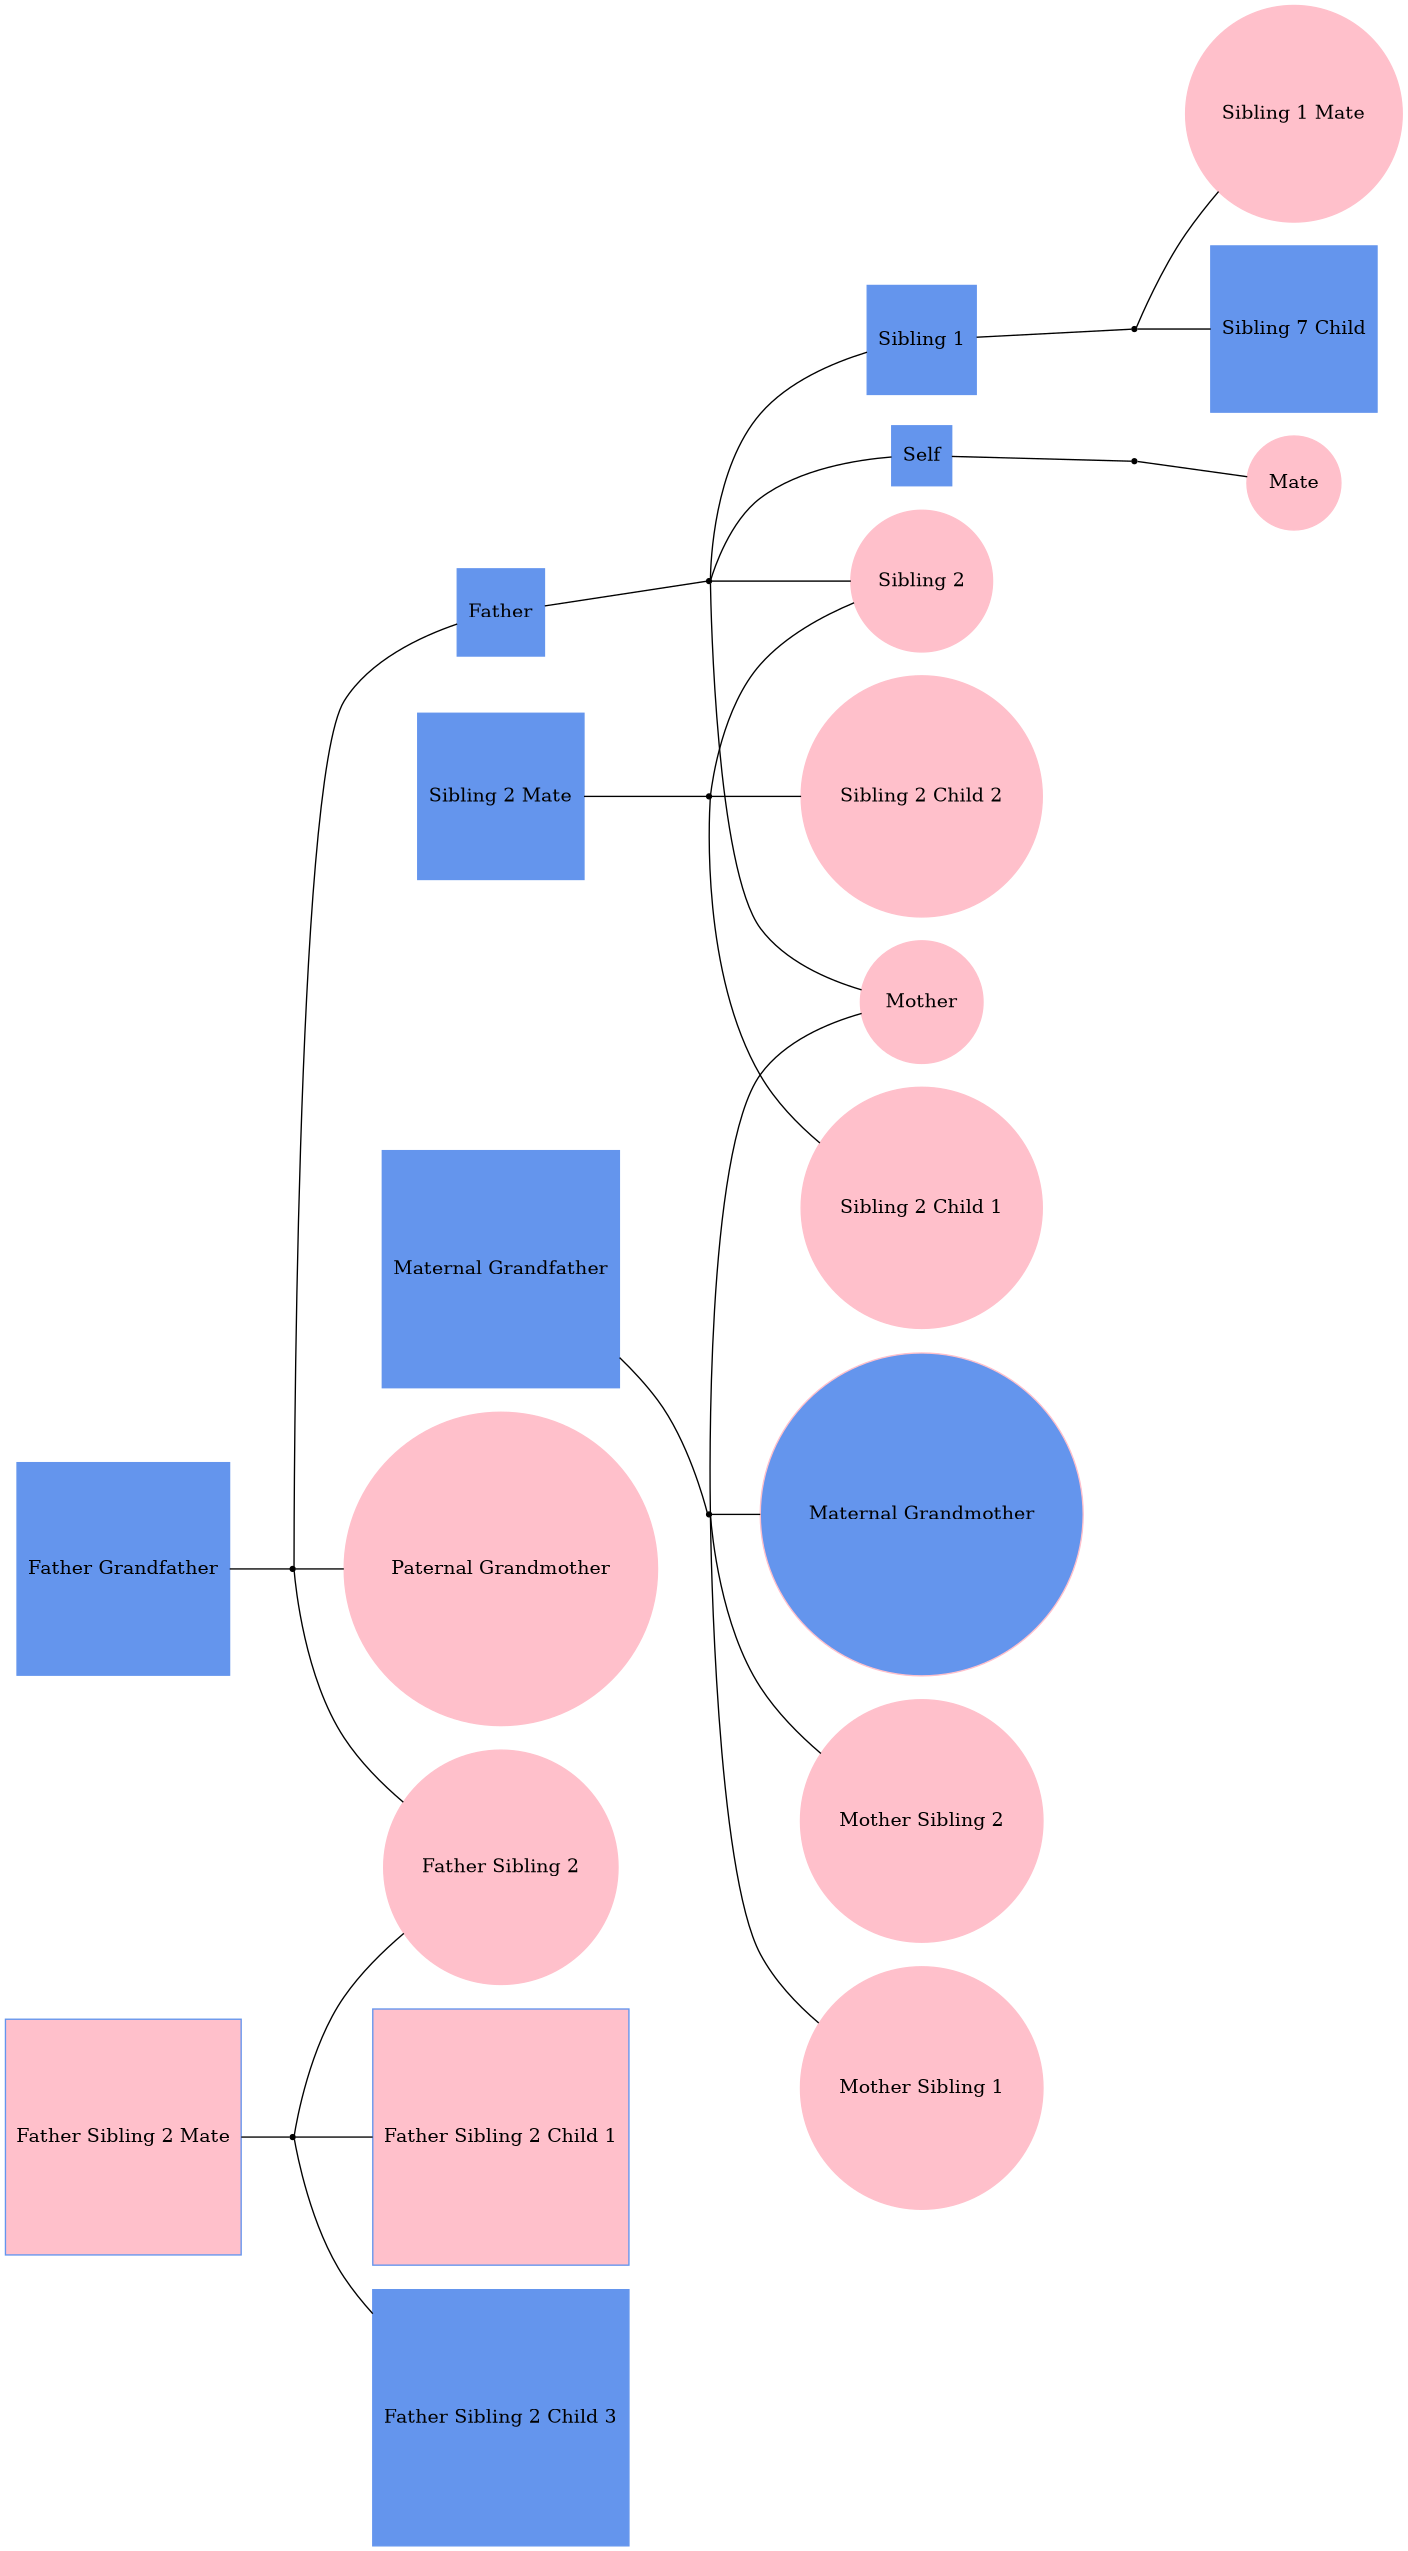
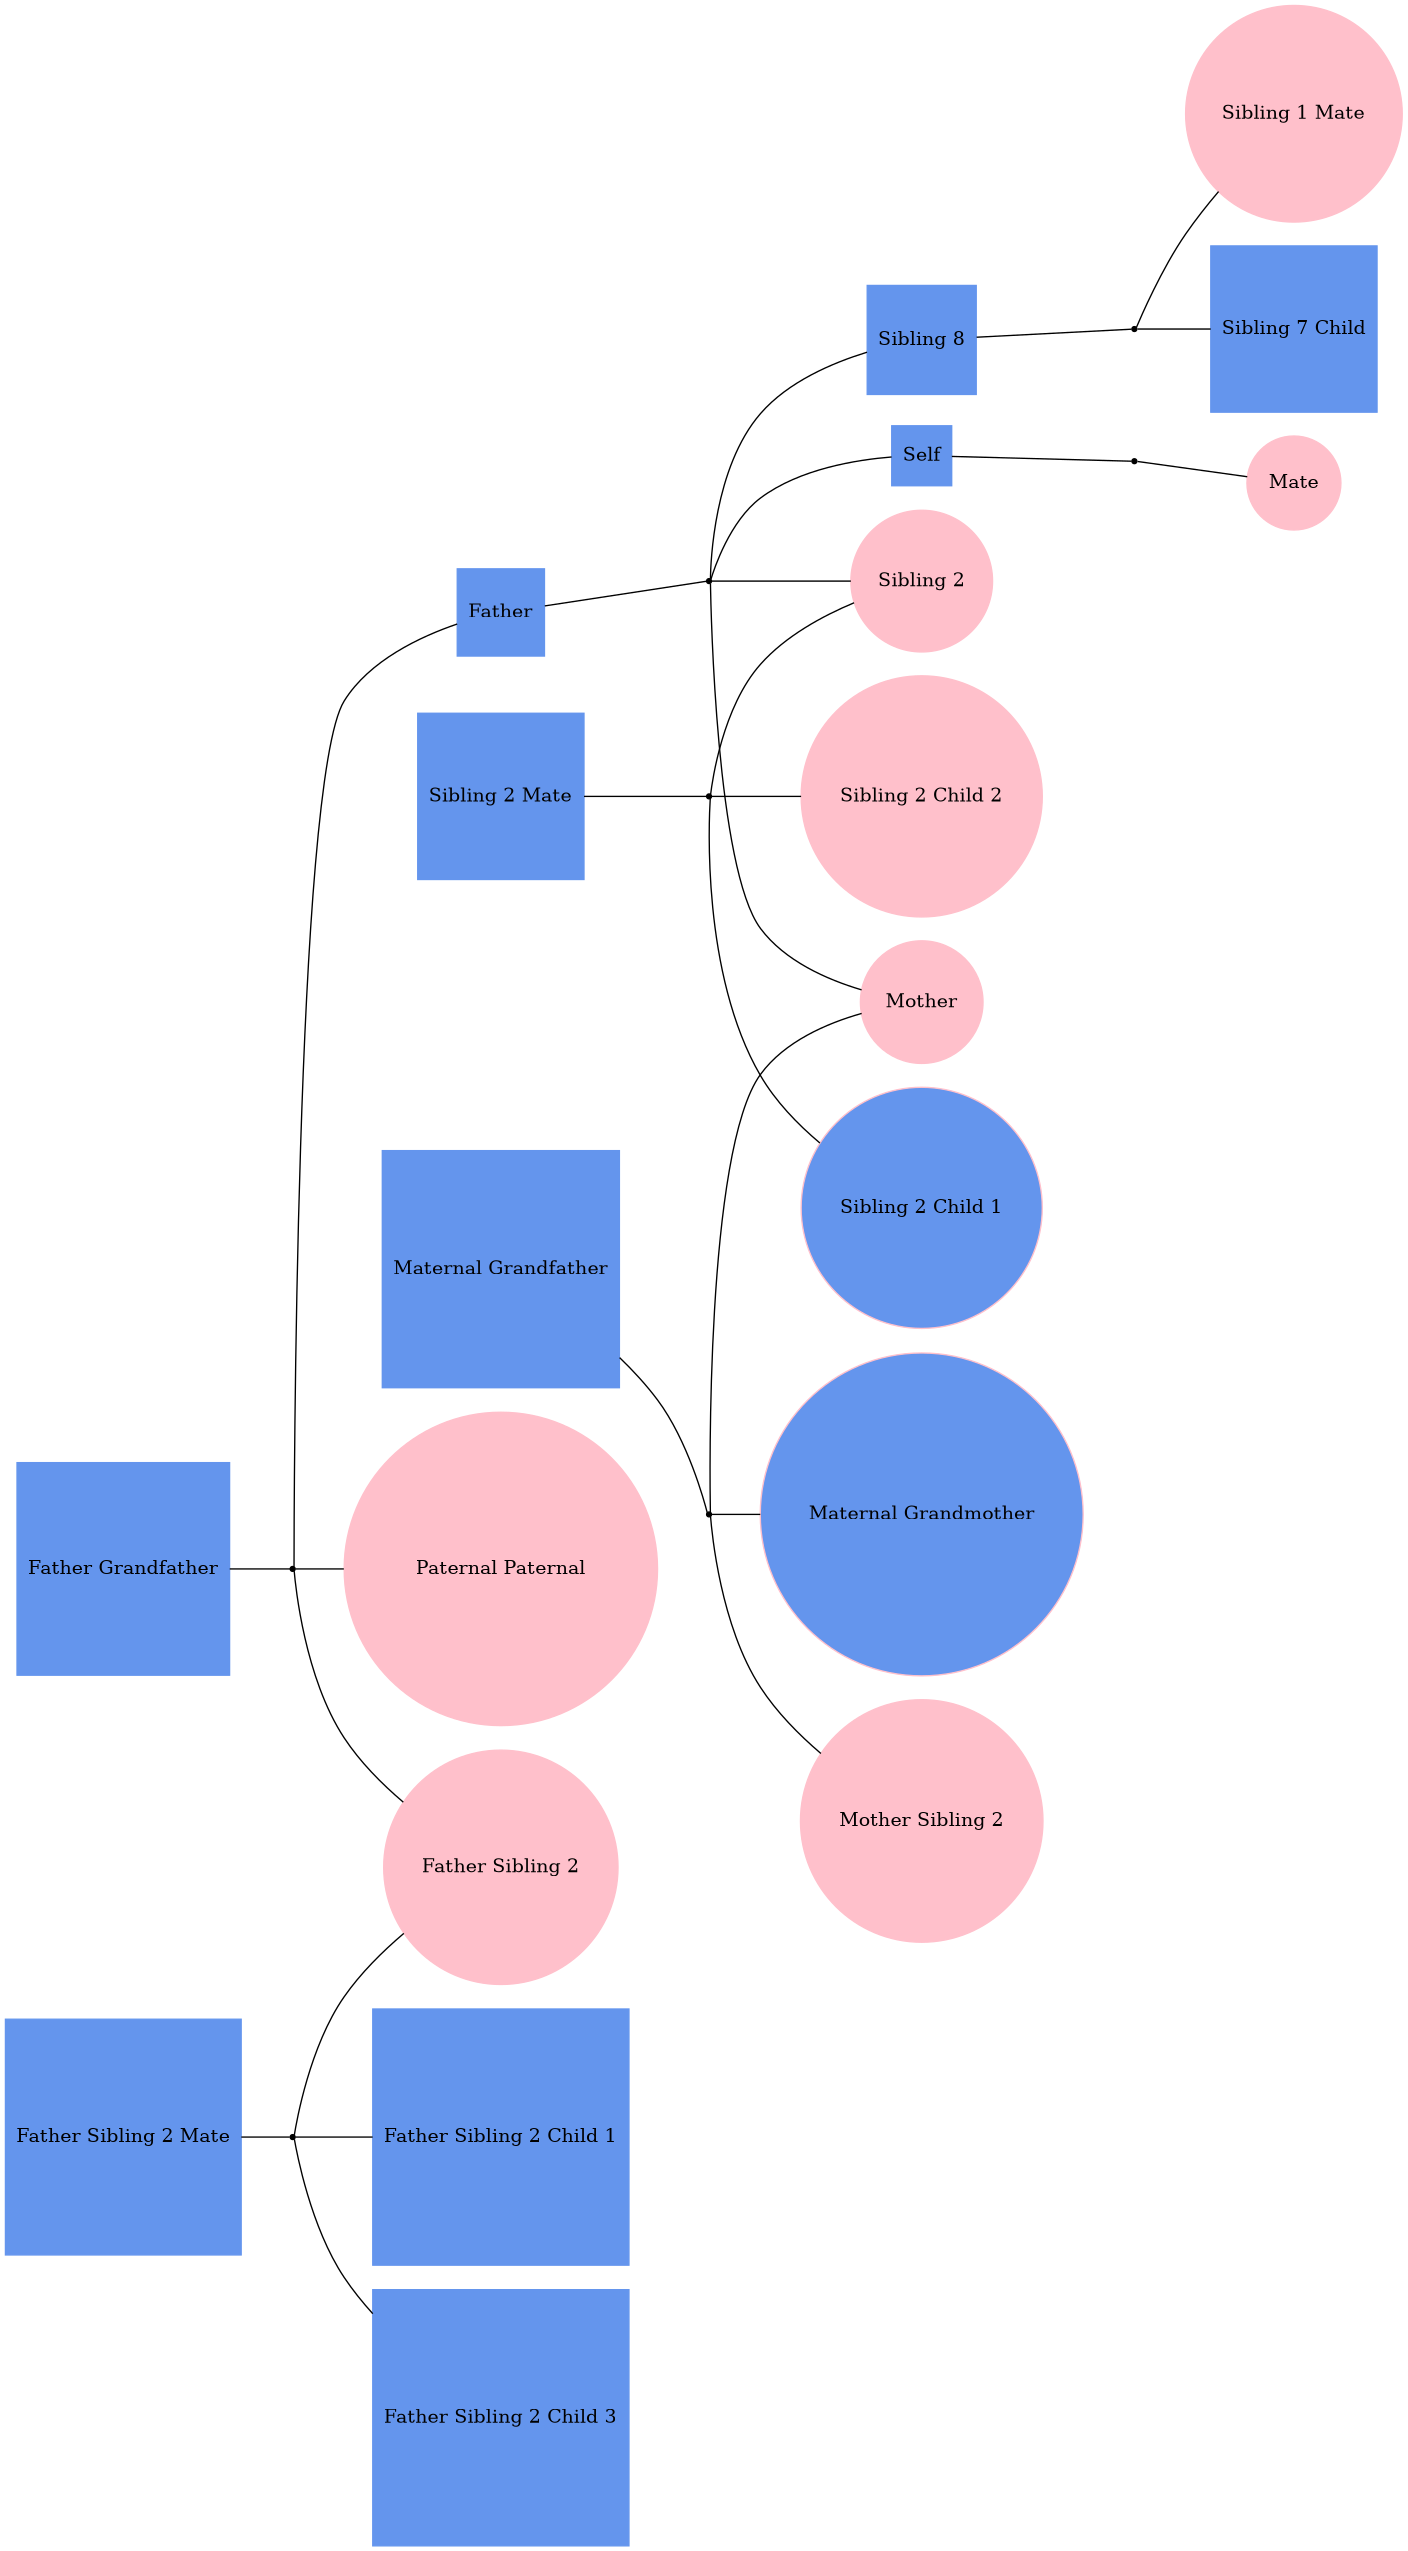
node "Sibling 1": label "Sibling 1" -> "Sibling 8"
node "Sibling 2 Child 1": fillcolor pink -> cornflowerblue
node "Paternal Grandmother": label "Paternal Grandmother" -> "Paternal Paternal"
node "Mother Sibling 1": removed
node "Father Sibling 2 Mate": fillcolor pink -> cornflowerblue
node "Father Sibling 2 Child 1": fillcolor pink -> cornflowerblue
